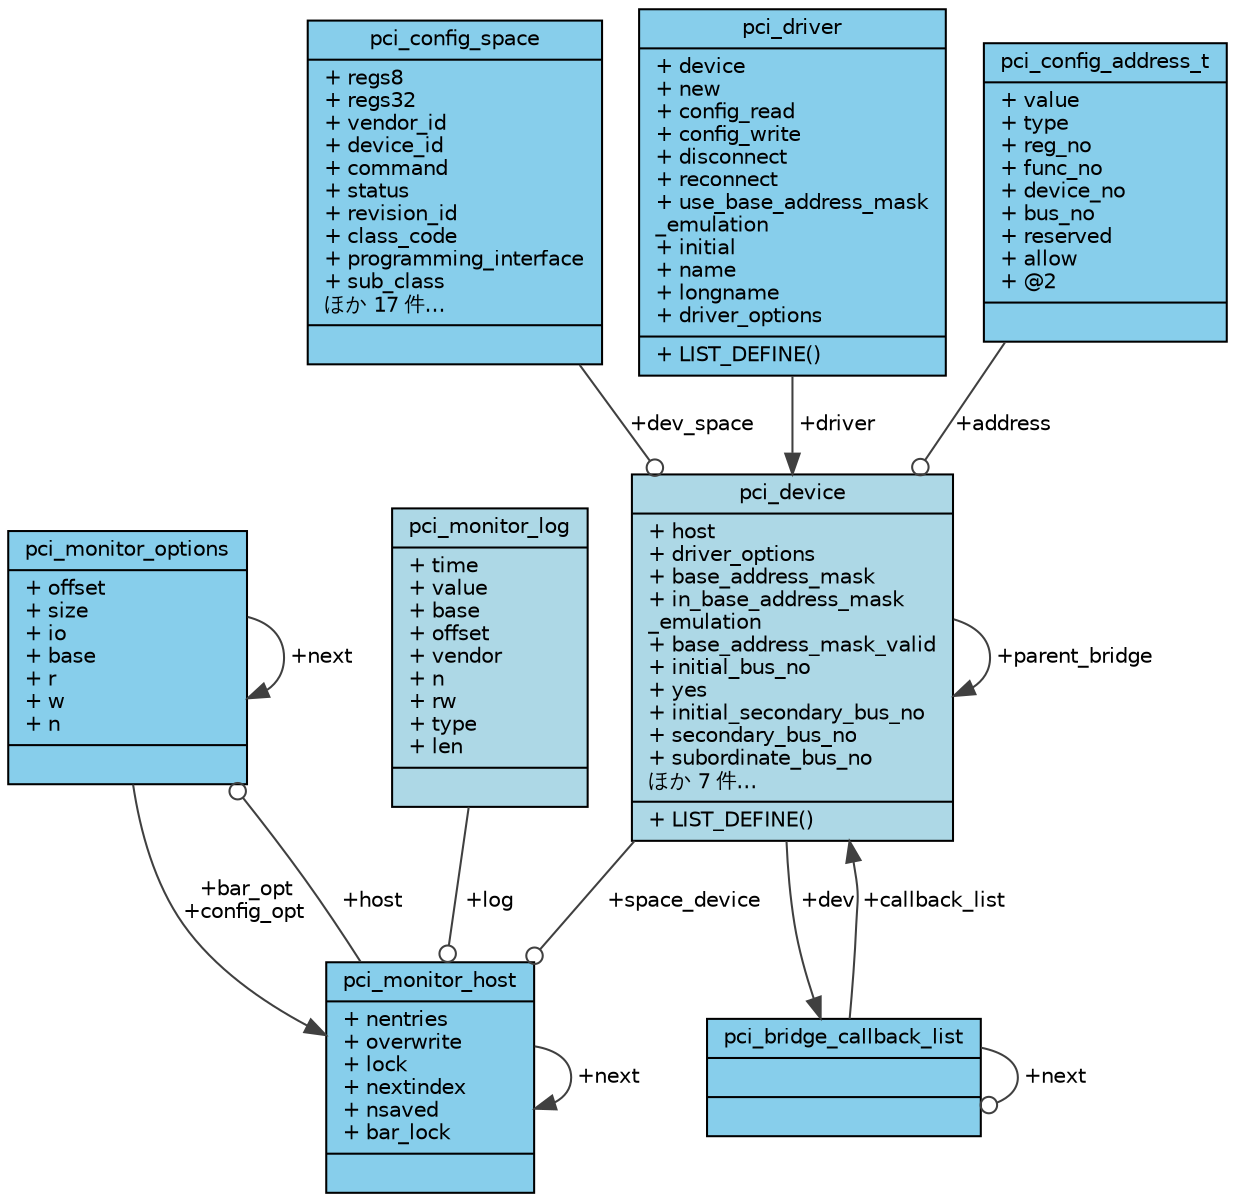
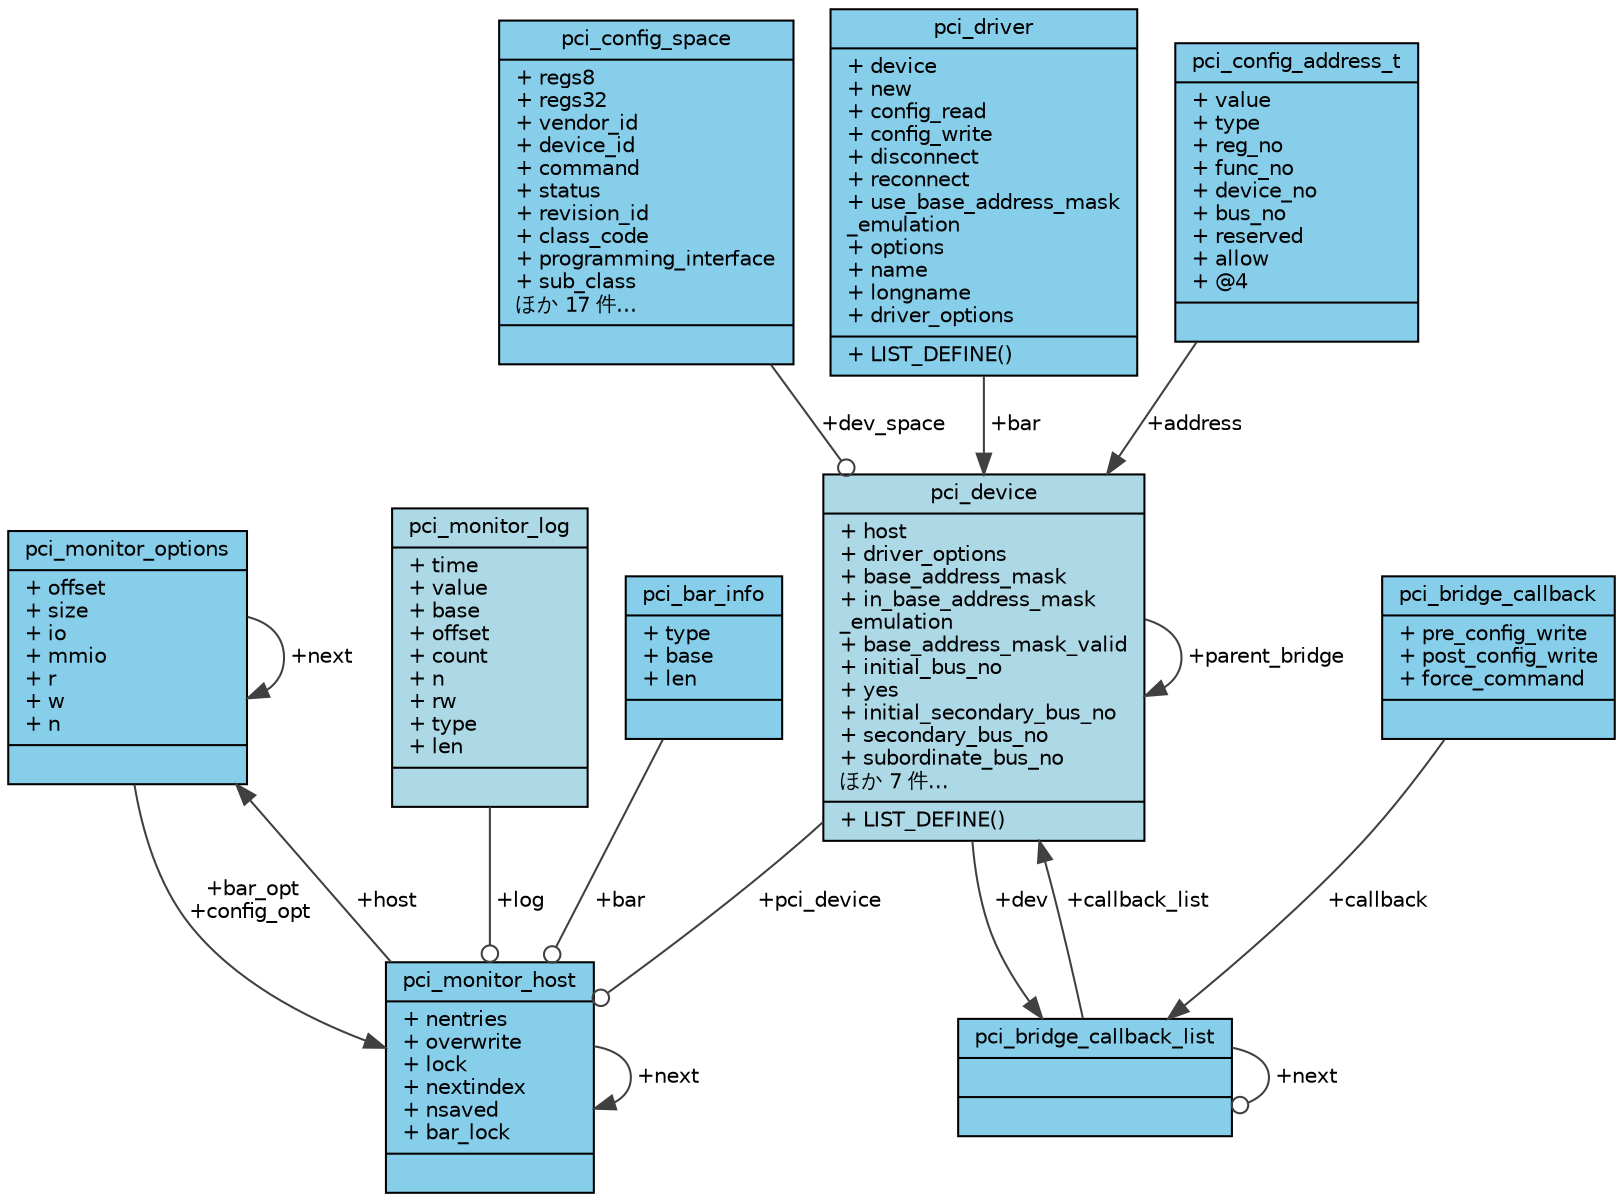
node "pci_driver": text "+ initial" -> "+ options"
node "pci_config_address_t": text "+ @2" -> "+ @4"
edge "pci_config_address_t" -> "pci_device": arrowhead odot -> normal
edge "pci_driver" -> "pci_device": label " +driver" -> " +bar"
node "pci_monitor_options": text "+ base" -> "+ mmio"
node "pci_monitor_log": text "+ vendor" -> "+ count"
node "pci_bar_info": added
node "pci_bridge_callback": added
edge "pci_monitor_host" -> "pci_monitor_options": arrowhead odot -> normal
edge "pci_device" -> "pci_monitor_host": label " +space_device" -> " +pci_device"
